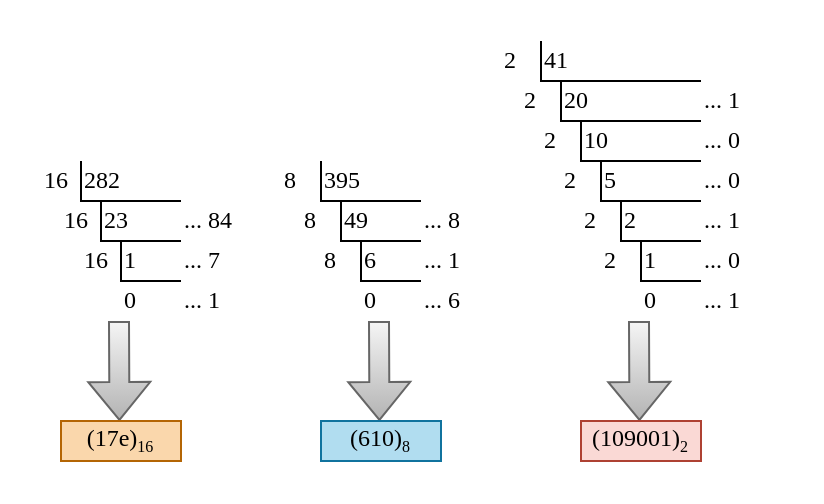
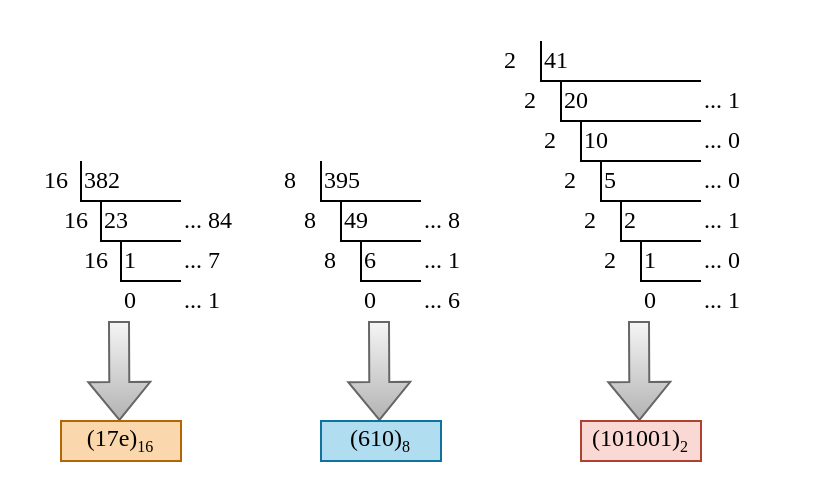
node "282": label "282" -> "382"
node "(109001)2": label "(109001)2" -> "(101001)2"
